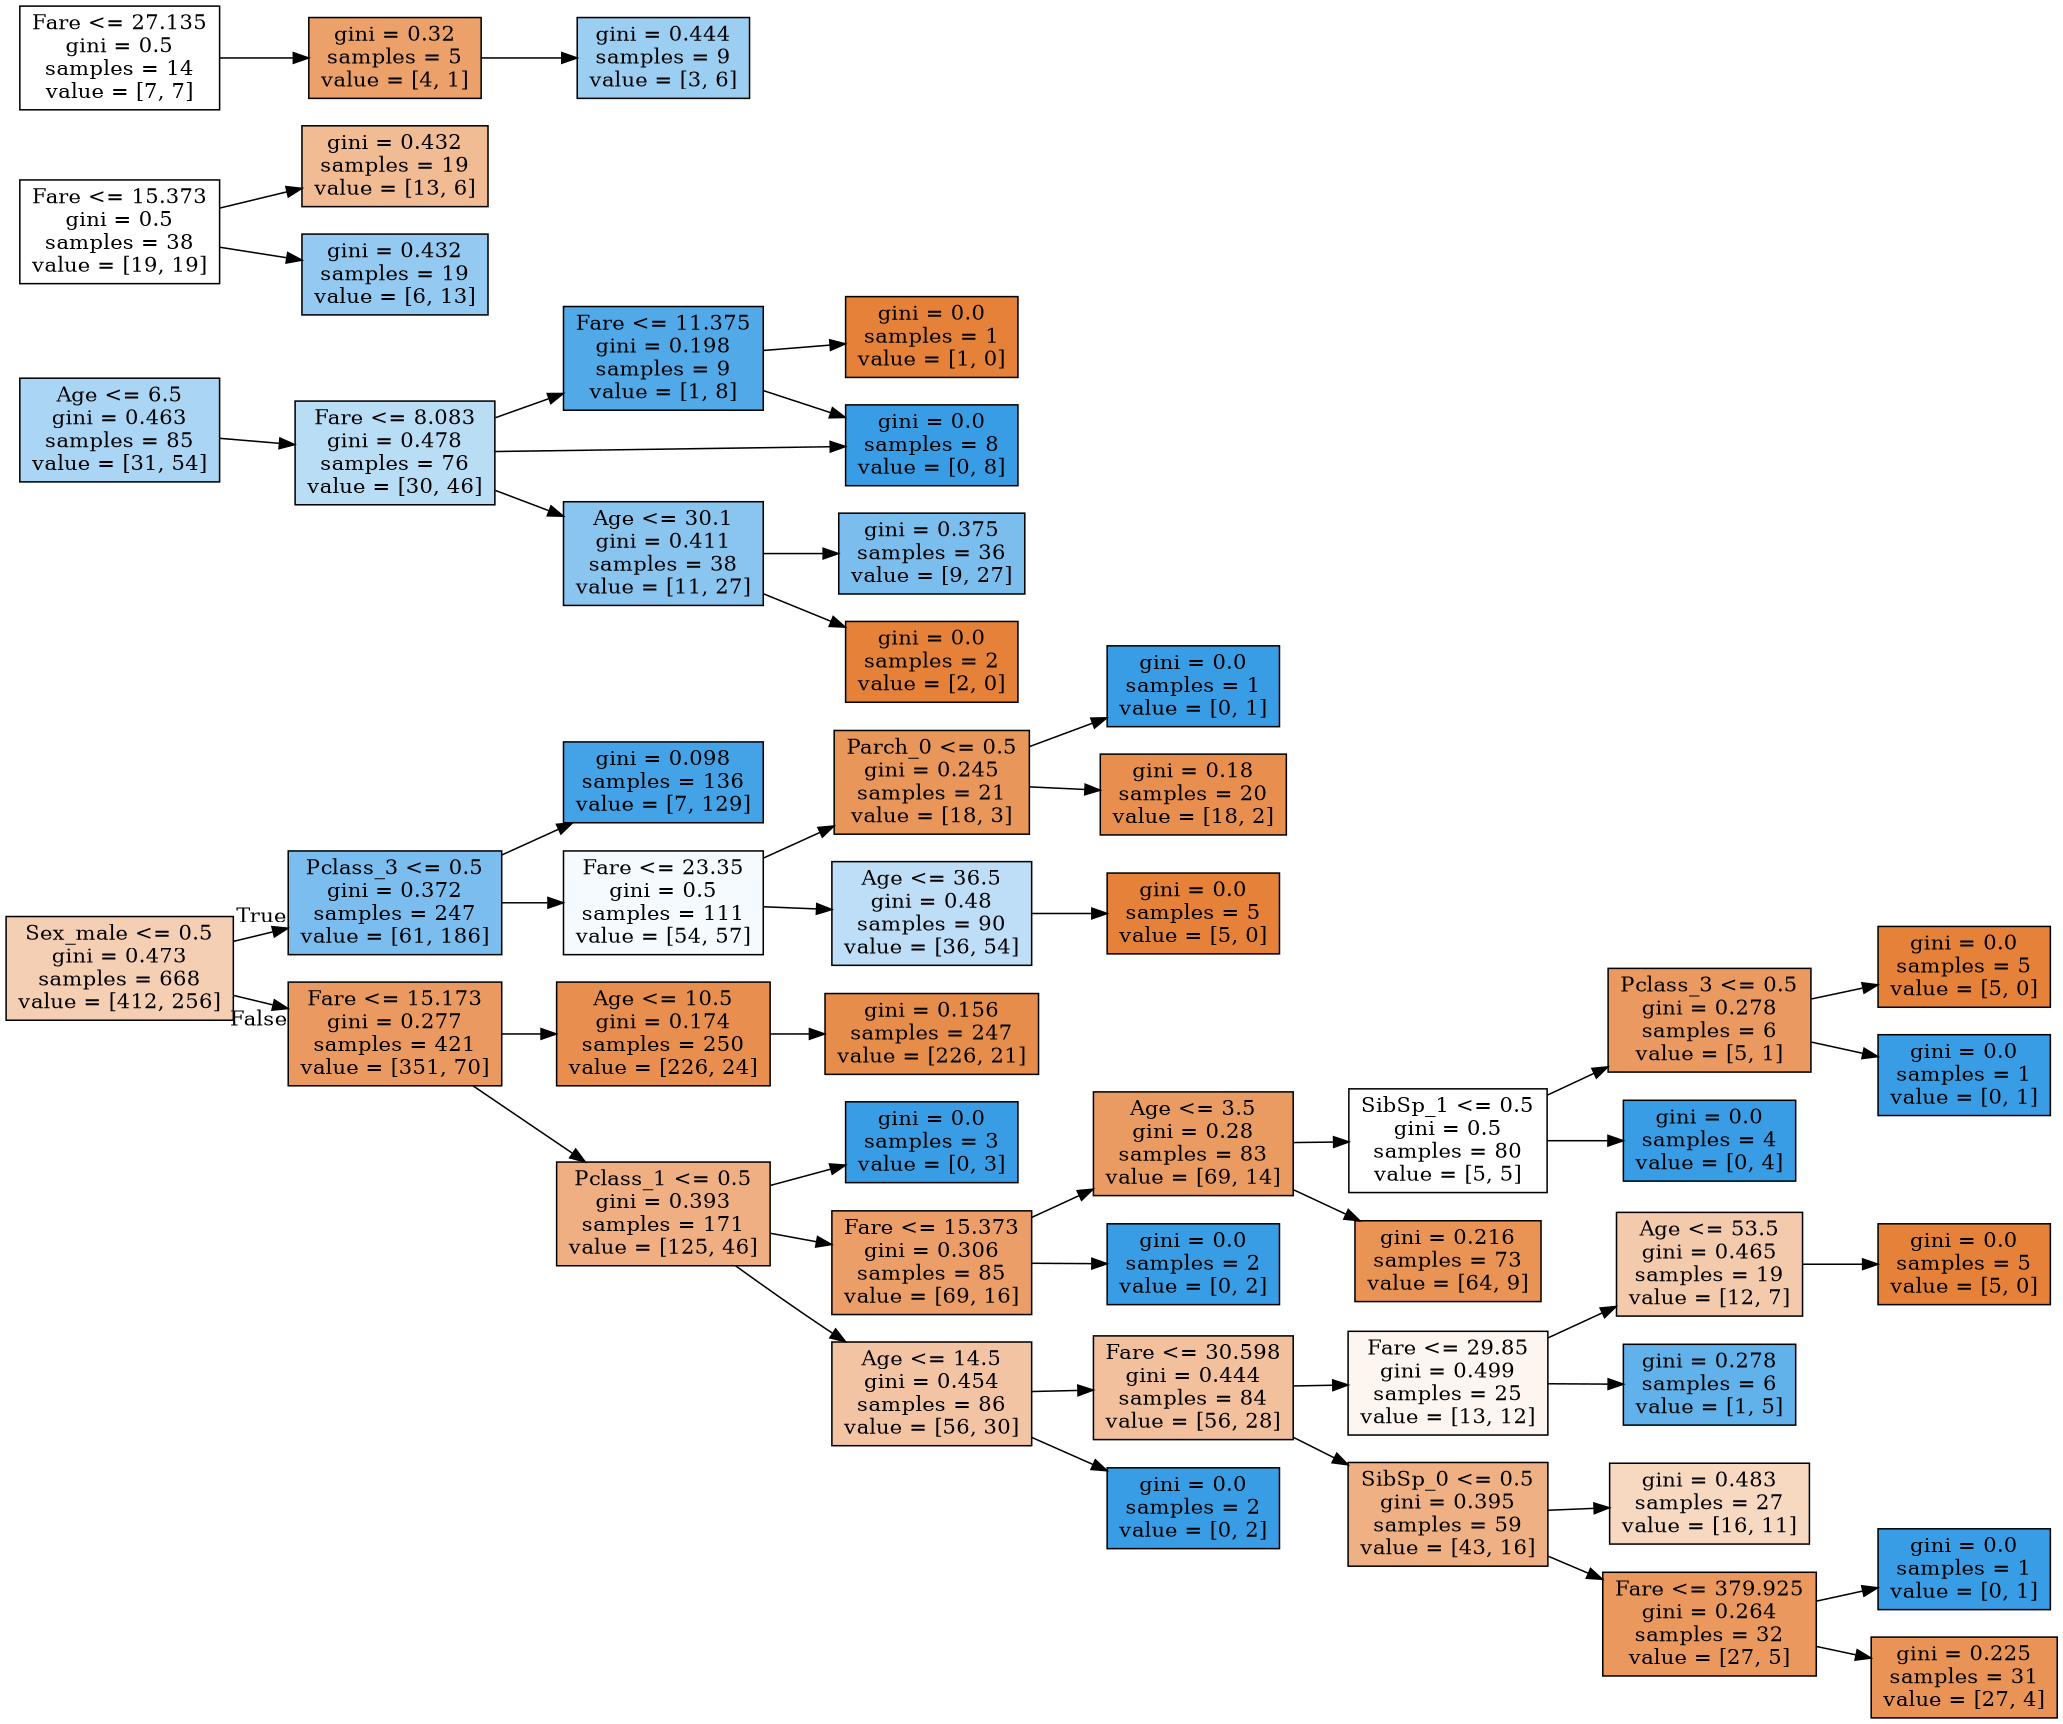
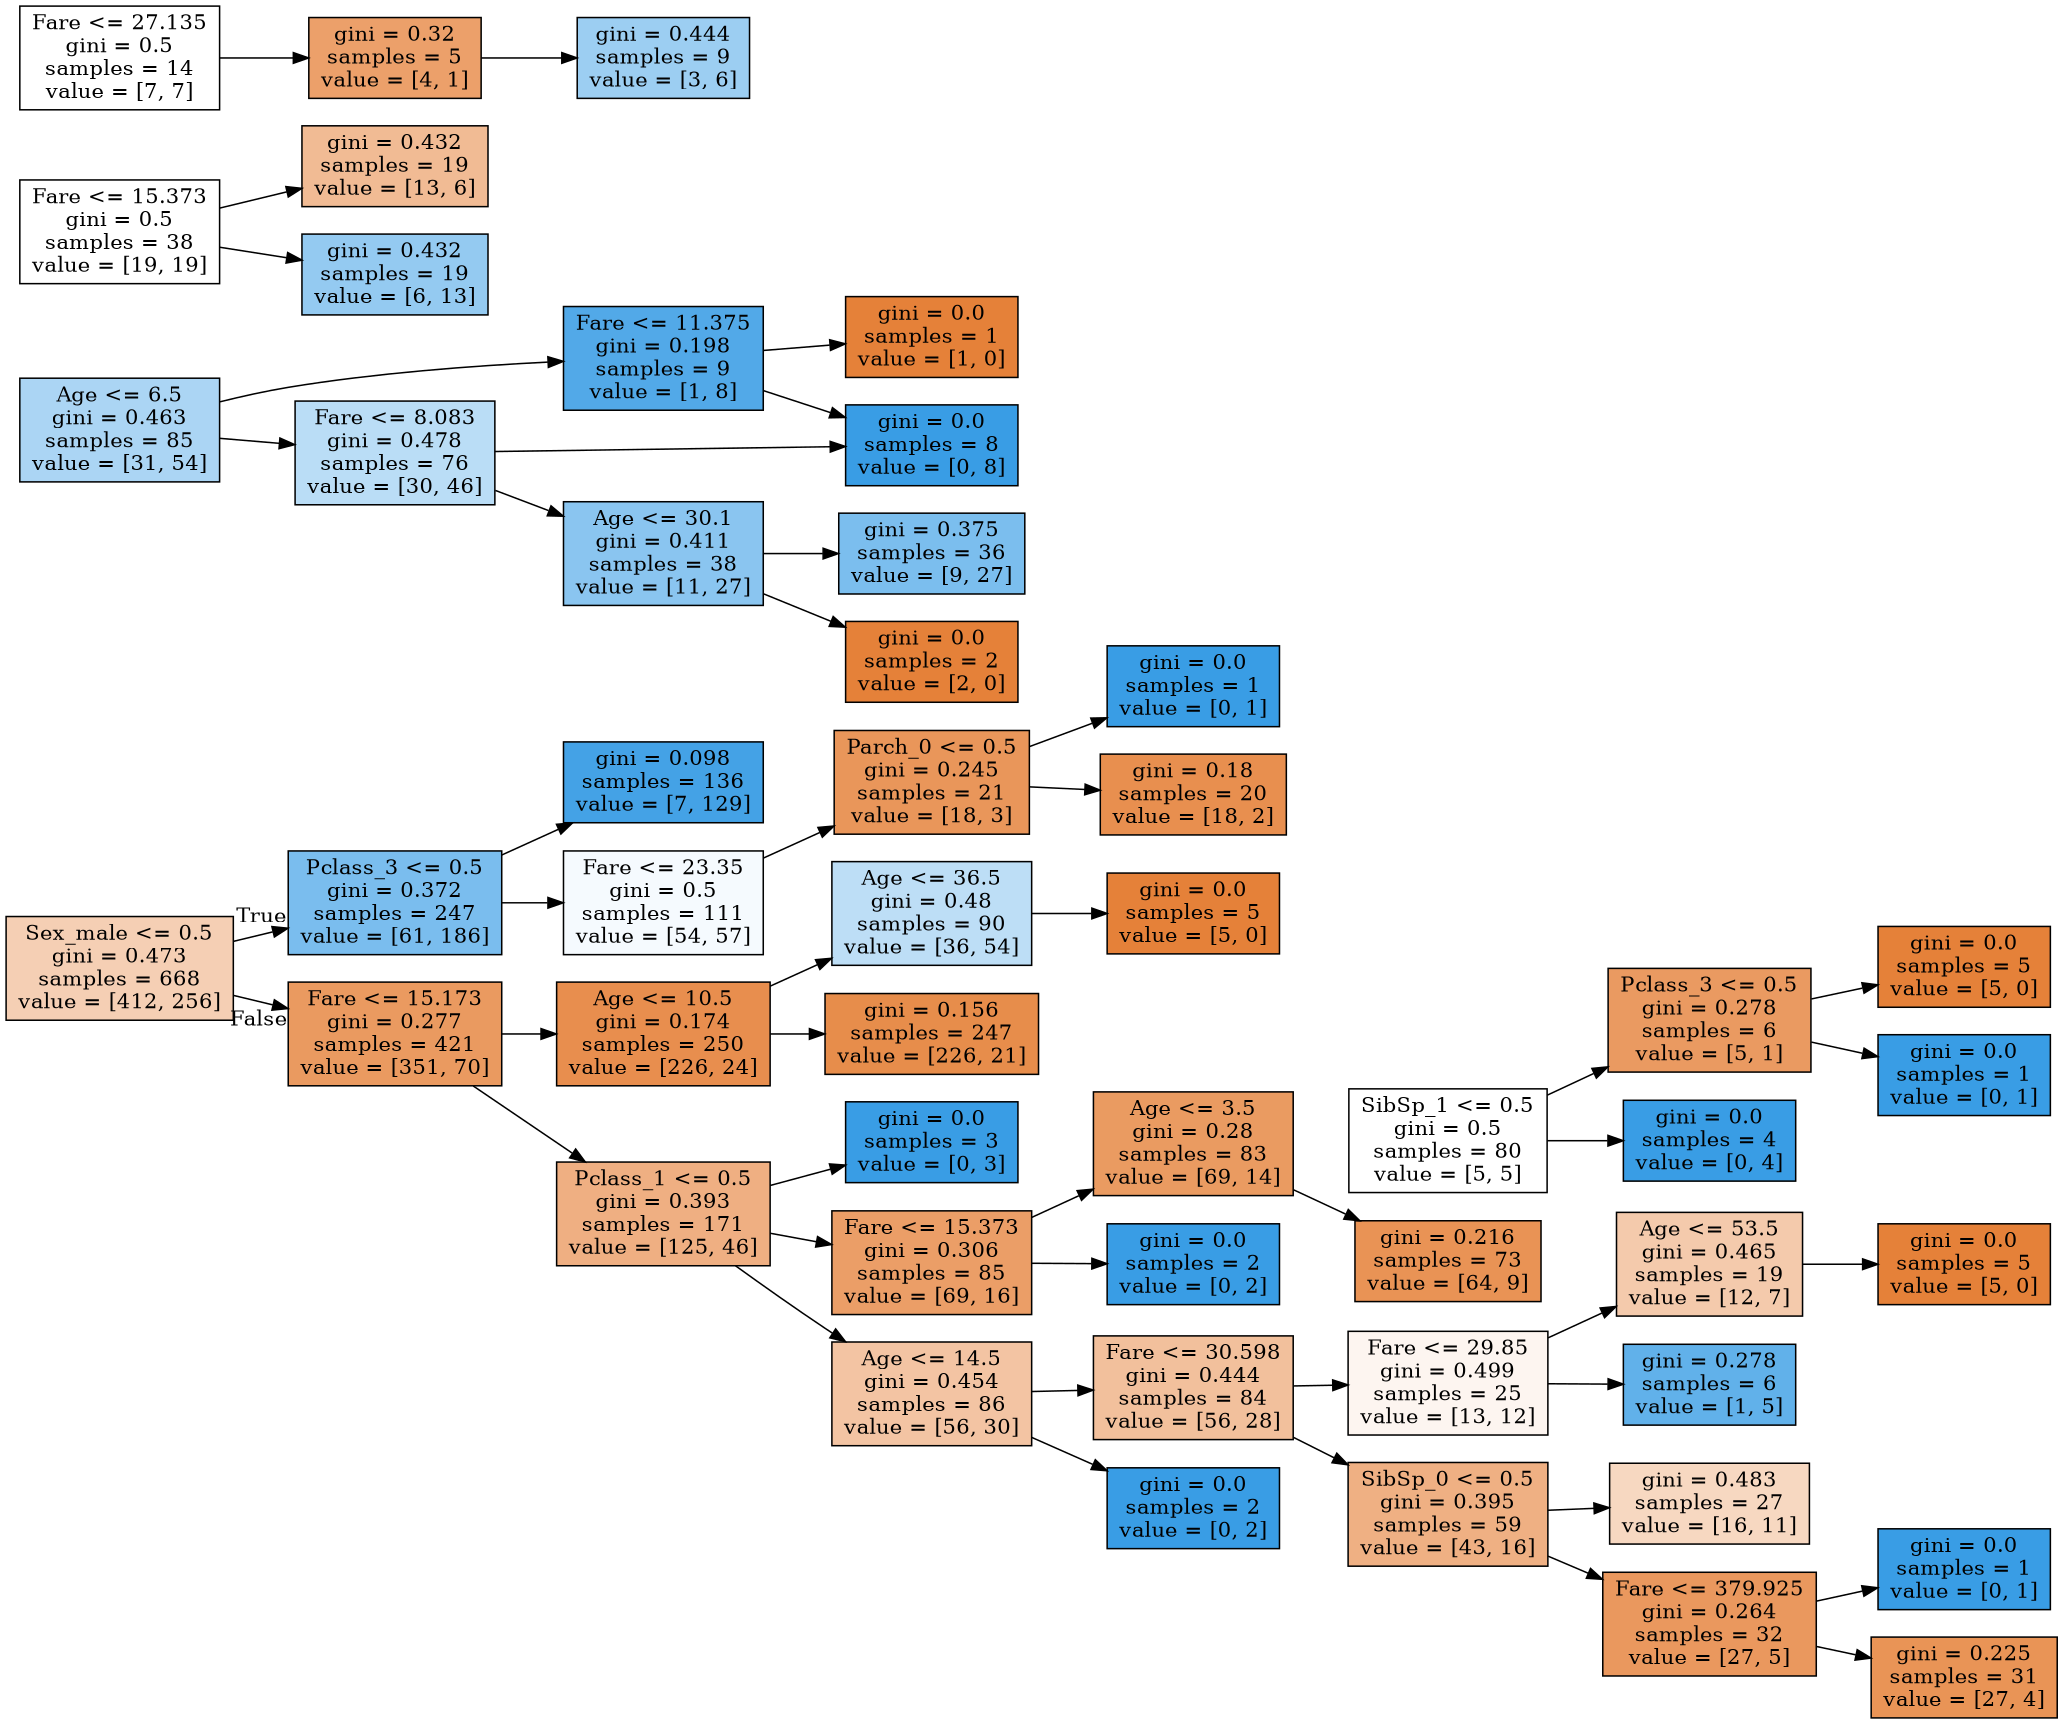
edge "Fare <= 8.083 gini = 0.478 samples = 76 value = [30, 46]" -> "Fare <= 11.375 gini = 0.198 samples = 9 value = [1, 8]": now "Age <= 6.5 gini = 0.463 samples = 85 value = [31, 54]" -> "Fare <= 11.375 gini = 0.198 samples = 9 value = [1, 8]"
edge "Fare <= 23.35 gini = 0.5 samples = 111 value = [54, 57]" -> "Age <= 36.5 gini = 0.48 samples = 90 value = [36, 54]": now "Age <= 10.5 gini = 0.174 samples = 250 value = [226, 24]" -> "Age <= 36.5 gini = 0.48 samples = 90 value = [36, 54]"
edge "Age <= 3.5 gini = 0.28 samples = 83 value = [69, 14]" -> "SibSp_1 <= 0.5 gini = 0.5 samples = 80 value = [5, 5]": removed
